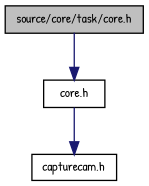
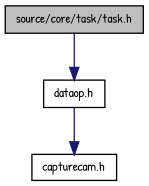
node "source/core/task/core.h": label "source/core/task/core.h" -> "source/core/task/task.h"
node "core.h": label "core.h" -> "dataop.h"
